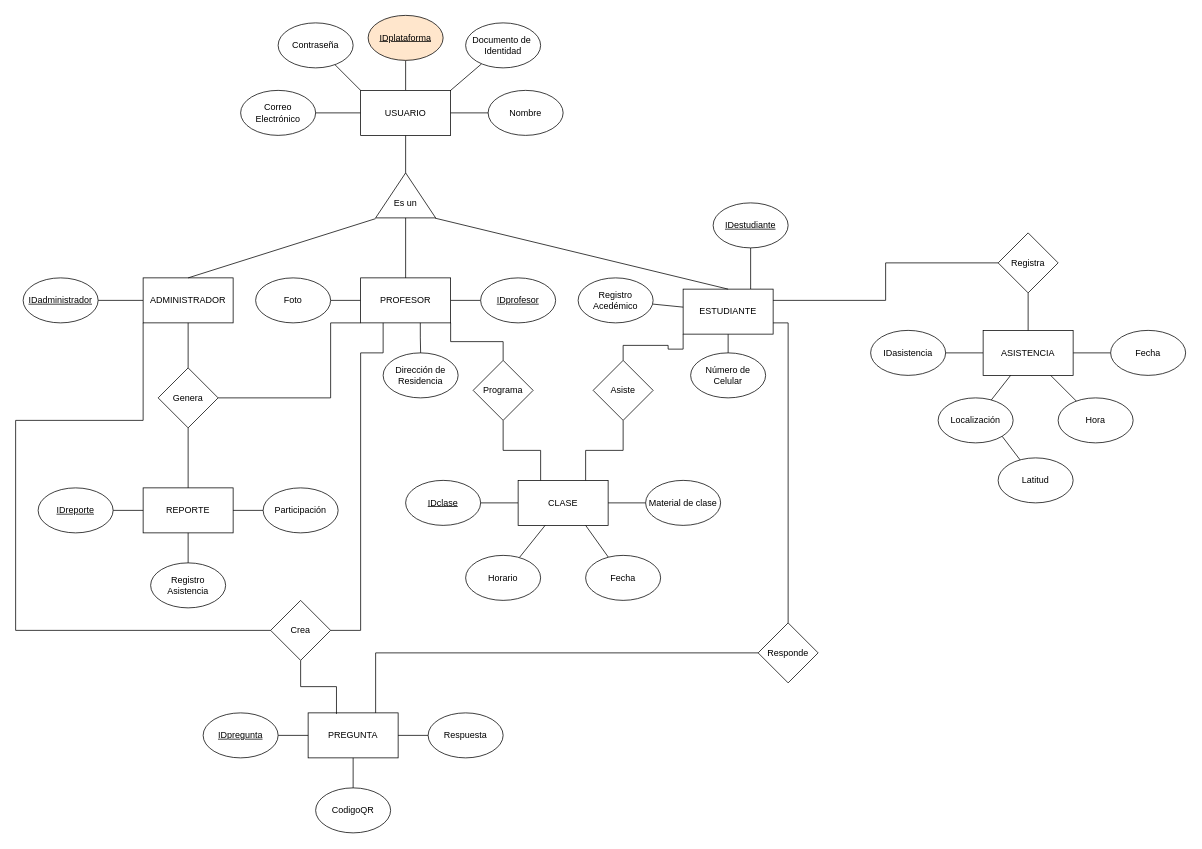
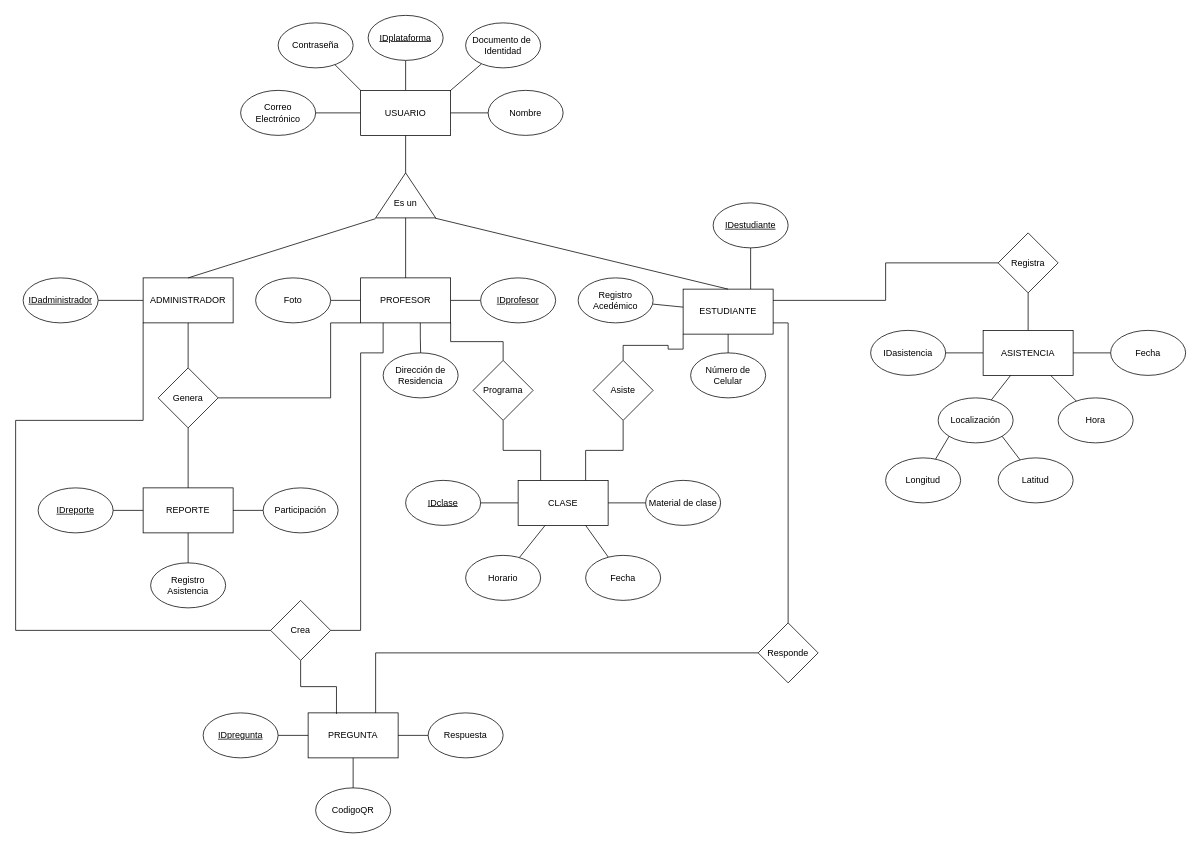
node "IDplataforma": fillcolor #ffe6cc -> #ffffff
edge "Localización" -- "Longitud": added
node "Longitud": added
